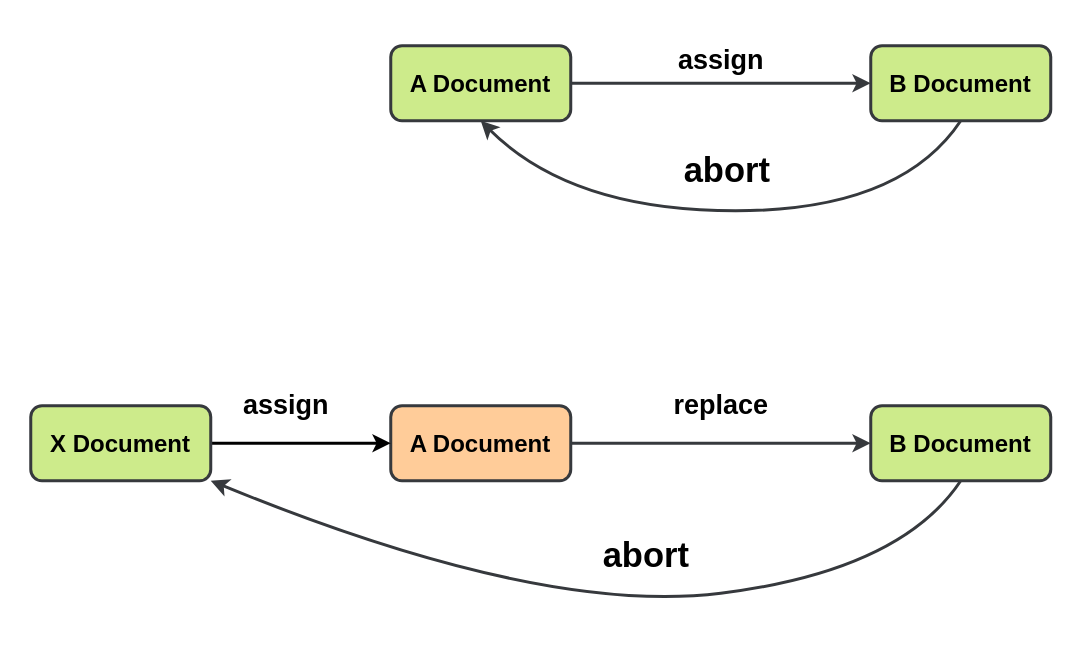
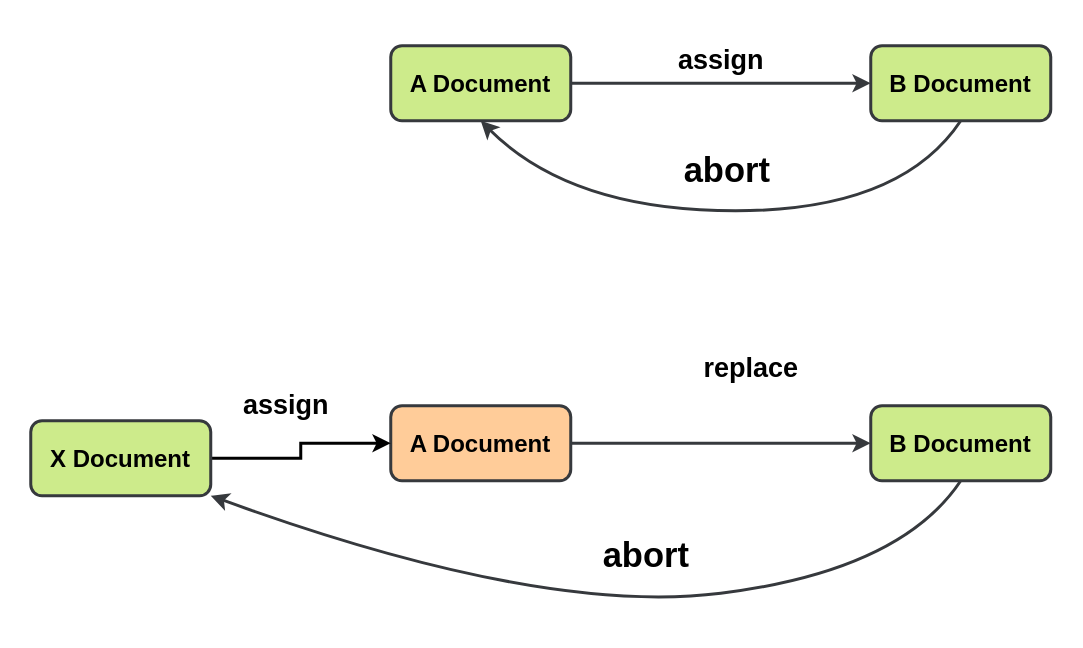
node "replace": moved (721, 406) -> (751, 368)
node "X Document": moved (121, 443) -> (121, 458)
